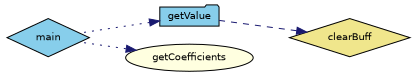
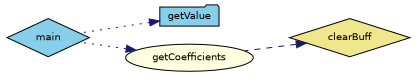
edge "getValue" -> "clearBuff": now "getCoefficients" -> "clearBuff"
